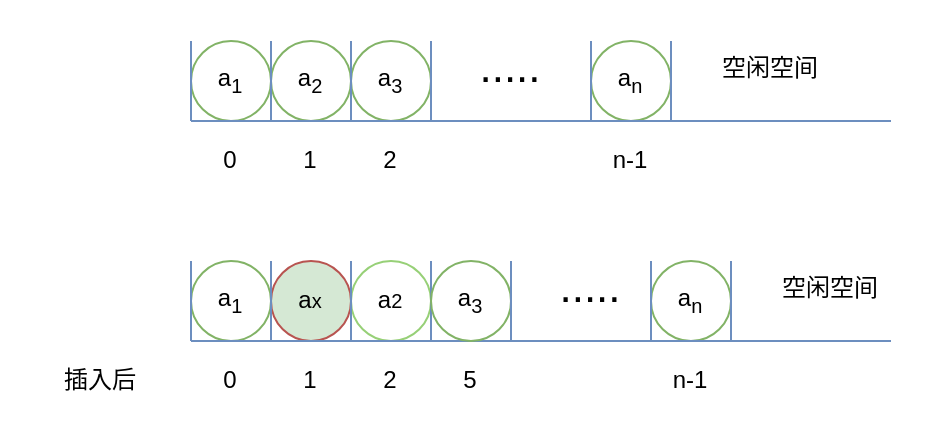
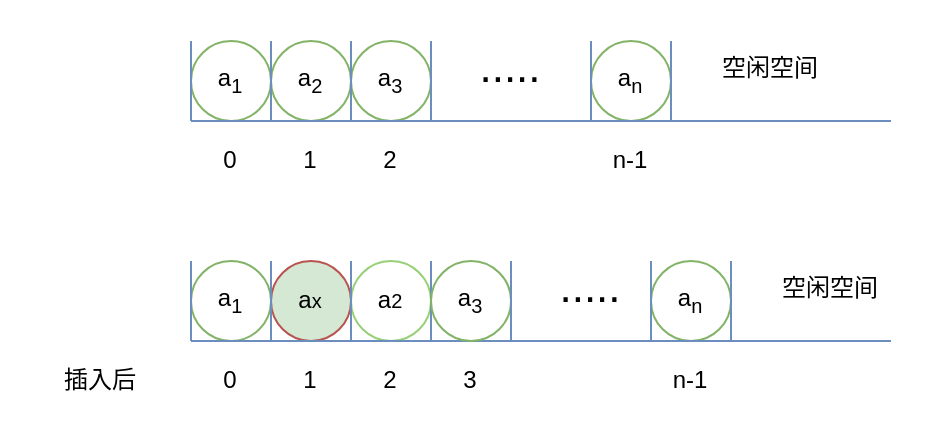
node "5": label "5" -> "3"
